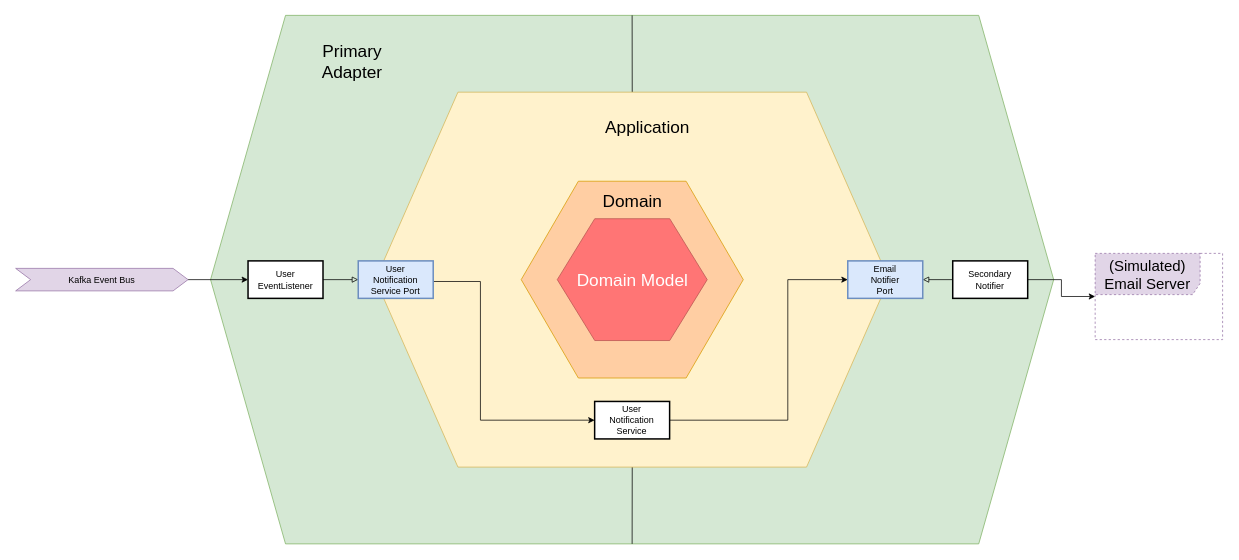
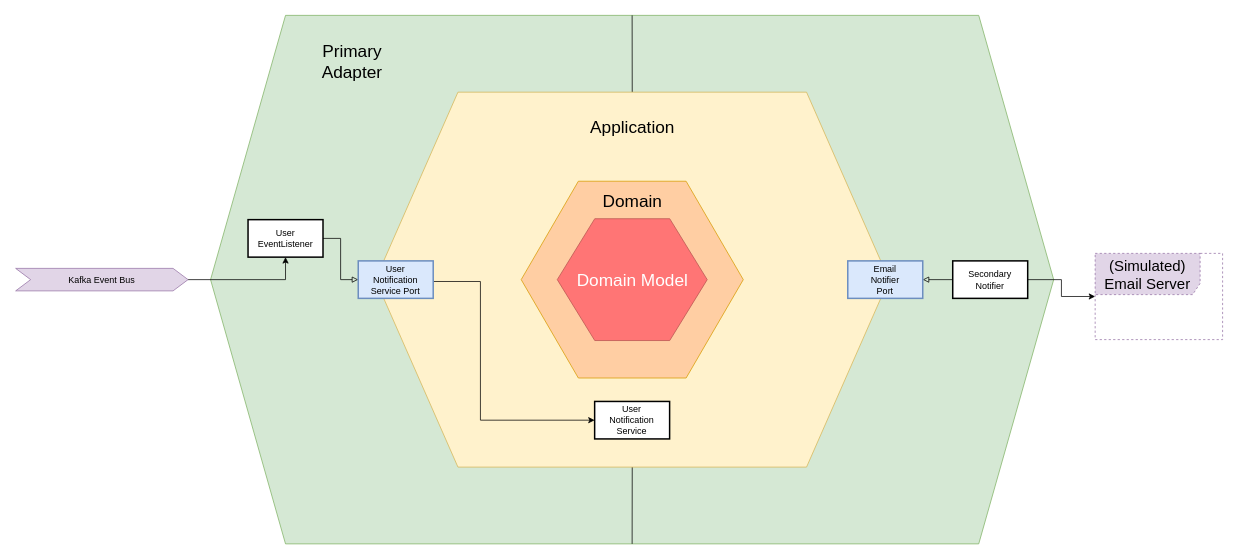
node "Application": moved (647, 128) -> (632, 128)
node "User EventListener": moved (285, 280) -> (285, 239)
edge "UserNotificationService" -> "Email Notifier Port": removed
